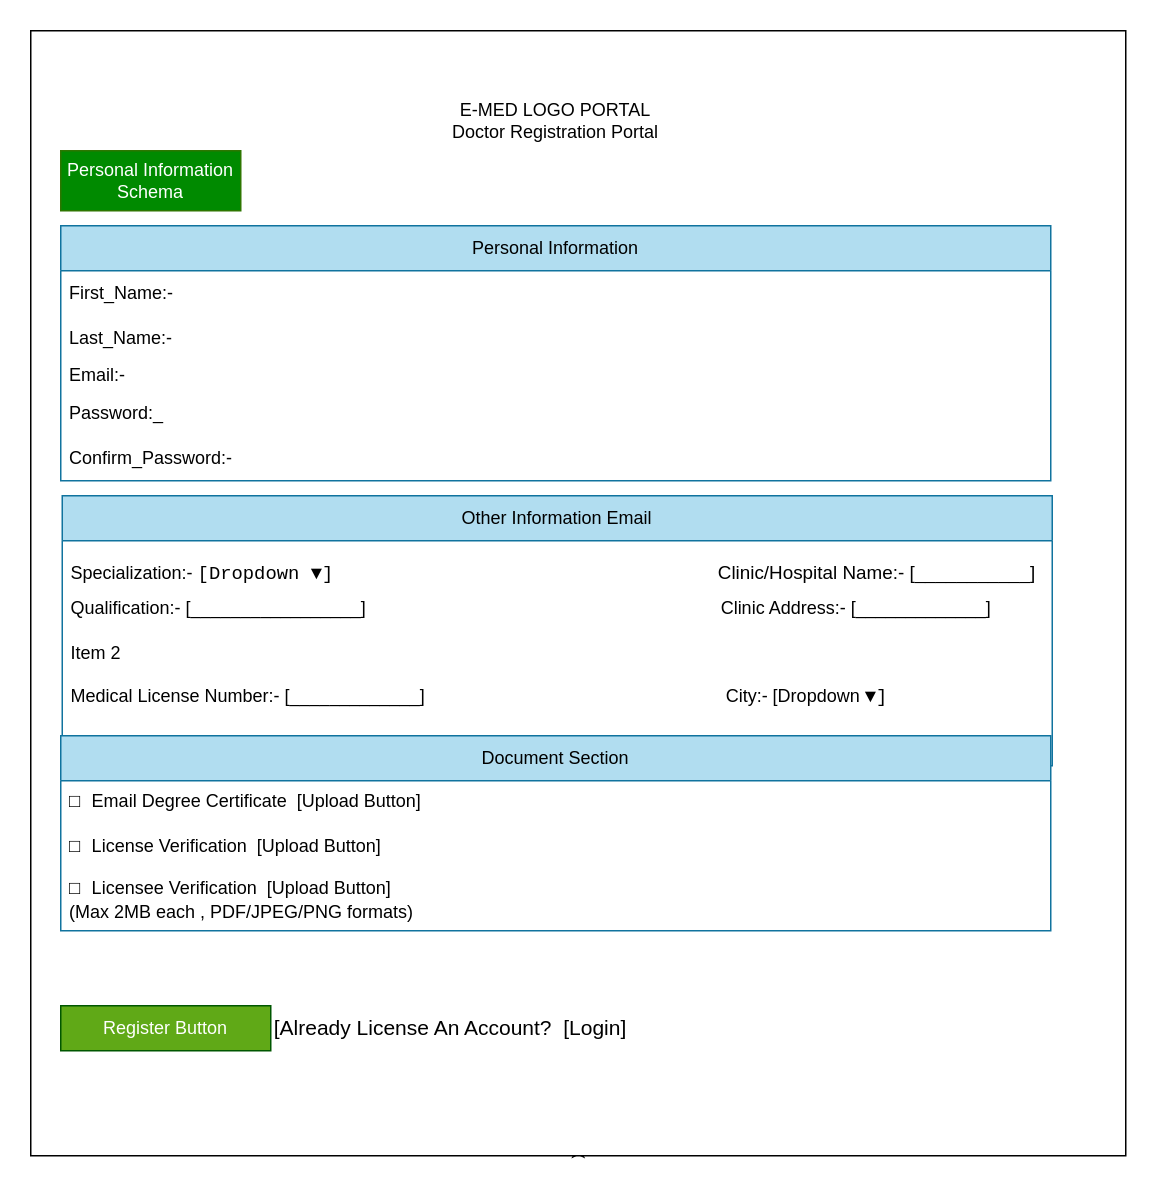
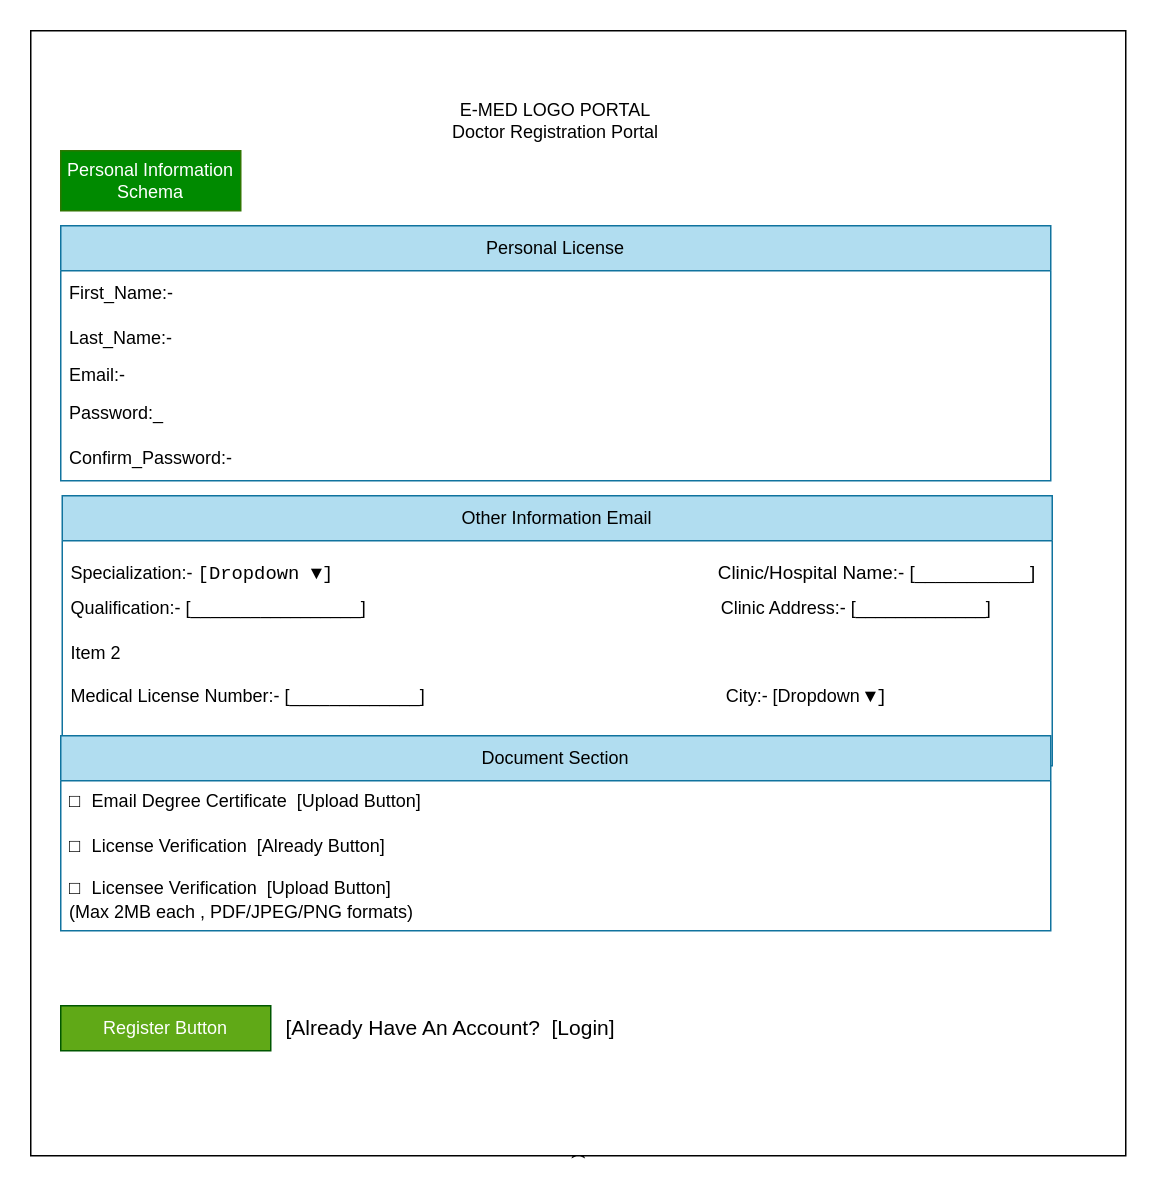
node "Personal Information": label "Personal Information" -> "Personal License"
node "□ License Verification [Upload Button]": label "□ License Verification [Upload Button]" -> "□ License Verification [Already Button]"
node "[Already License An Account? [Login]": label "[Already License An Account? [Login]" -> "[Already Have An Account? [Login]"
